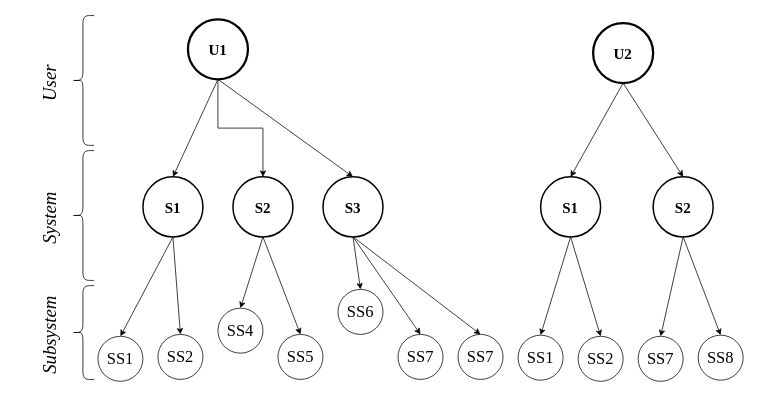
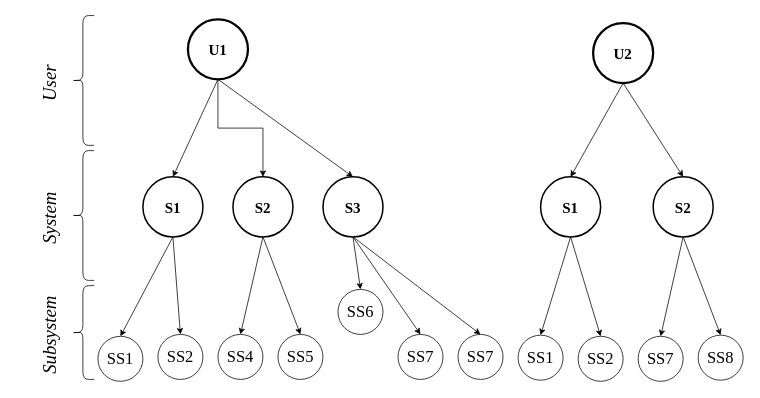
node "SS4": moved (240, 330) -> (240, 357)
